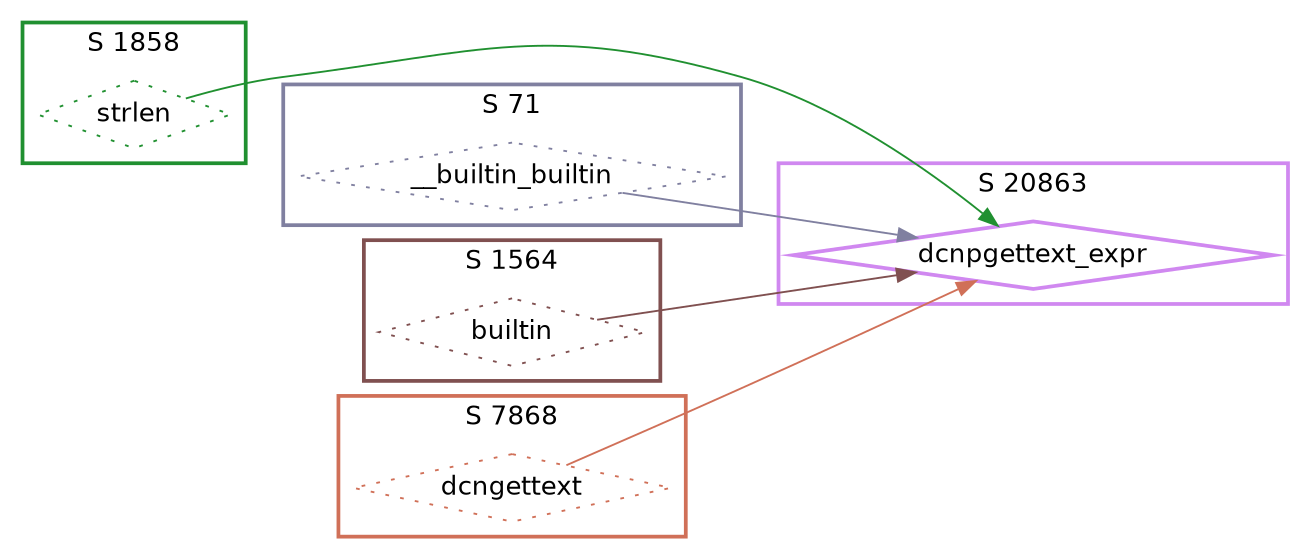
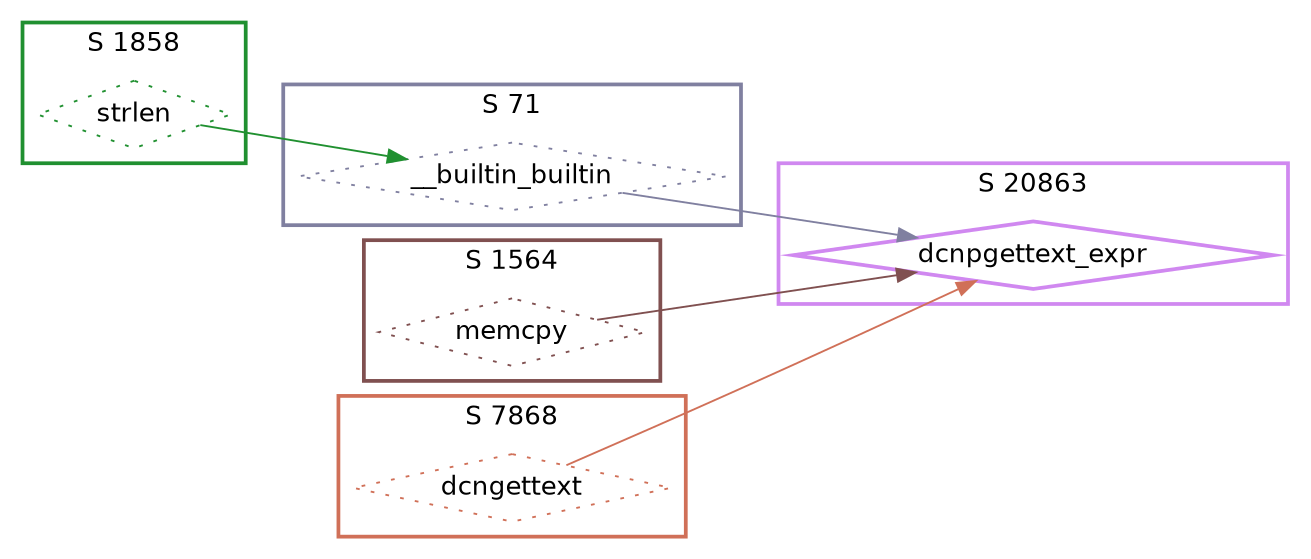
edge "strlen" -> "dcnpgettext_expr": now "strlen" -> "__builtin_builtin"
node "builtin": label "builtin" -> "memcpy"
